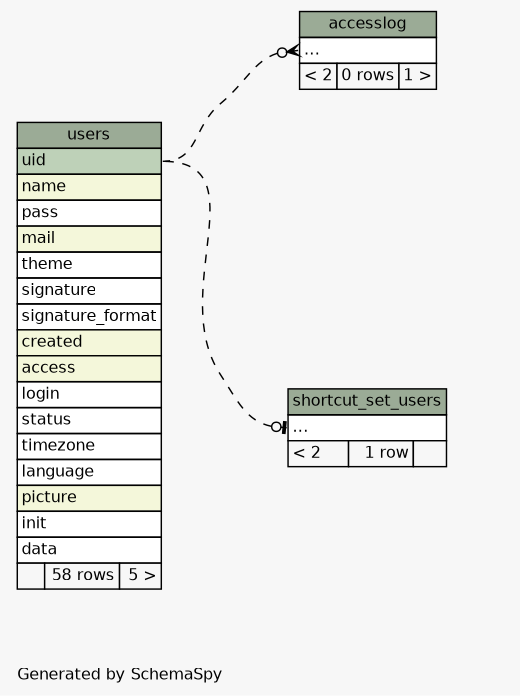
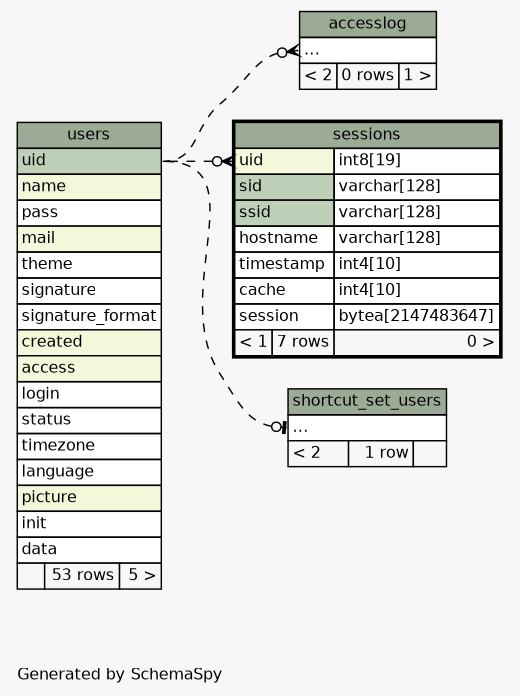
node "sessions": added
node "users": text "58 rows" -> "53 rows"
